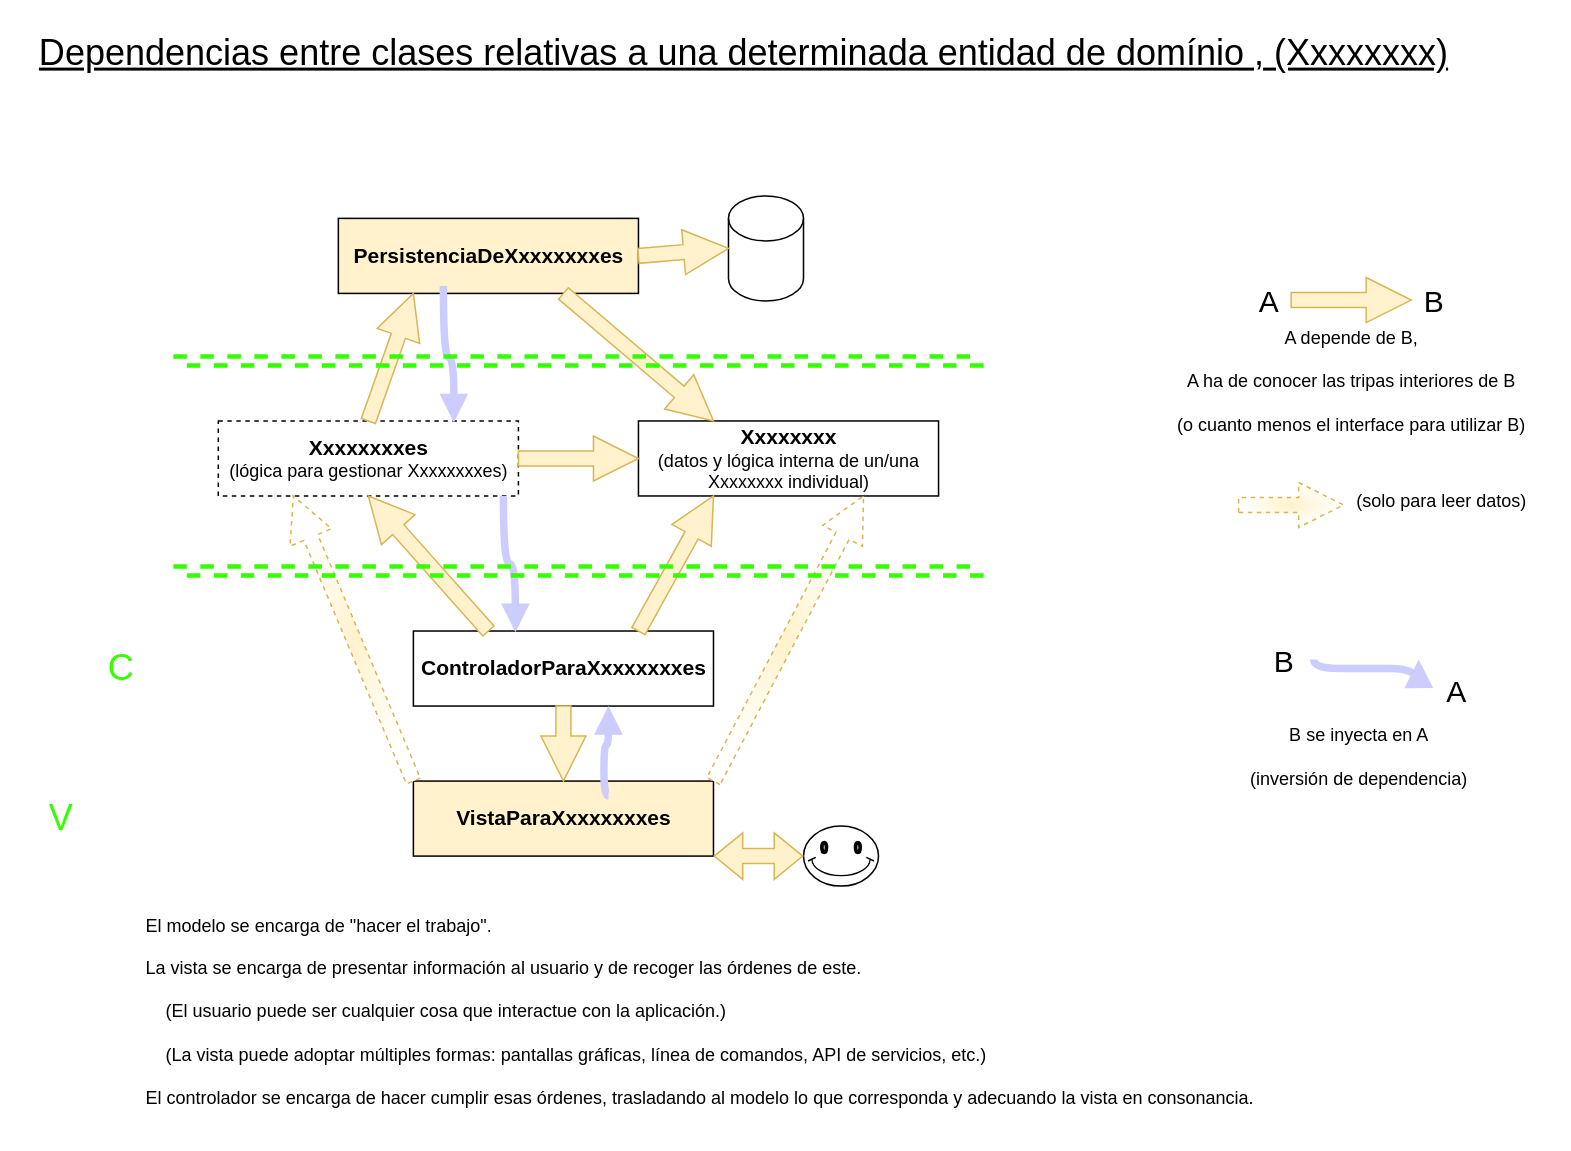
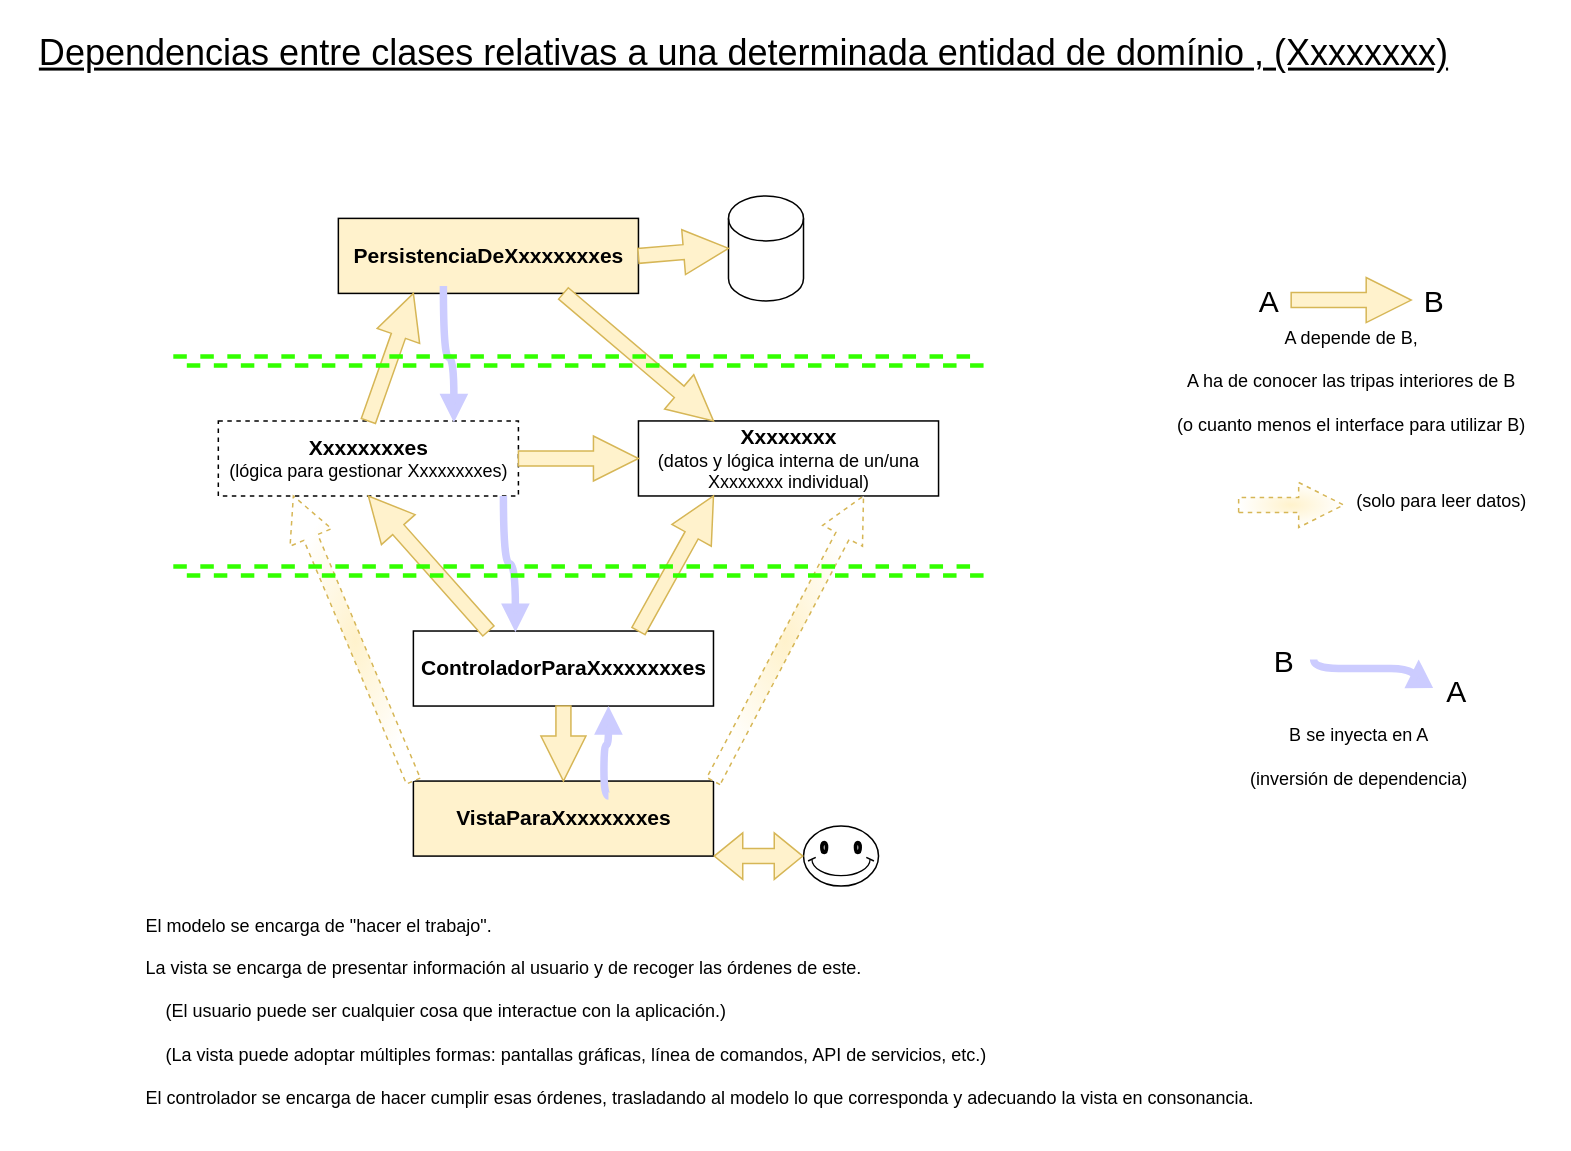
node "C": removed
node "V": removed
